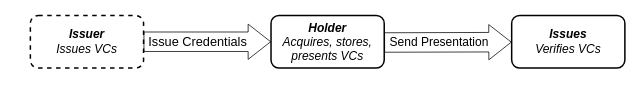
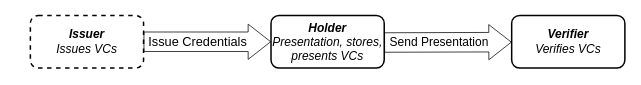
node "Holder Acquires, stores, presents VCs": label "Holder Acquires, stores, presents VCs" -> "Holder Presentation, stores, presents VCs"
node "Issues Verifies VCs": label "Issues Verifies VCs" -> "Verifier Verifies VCs"
